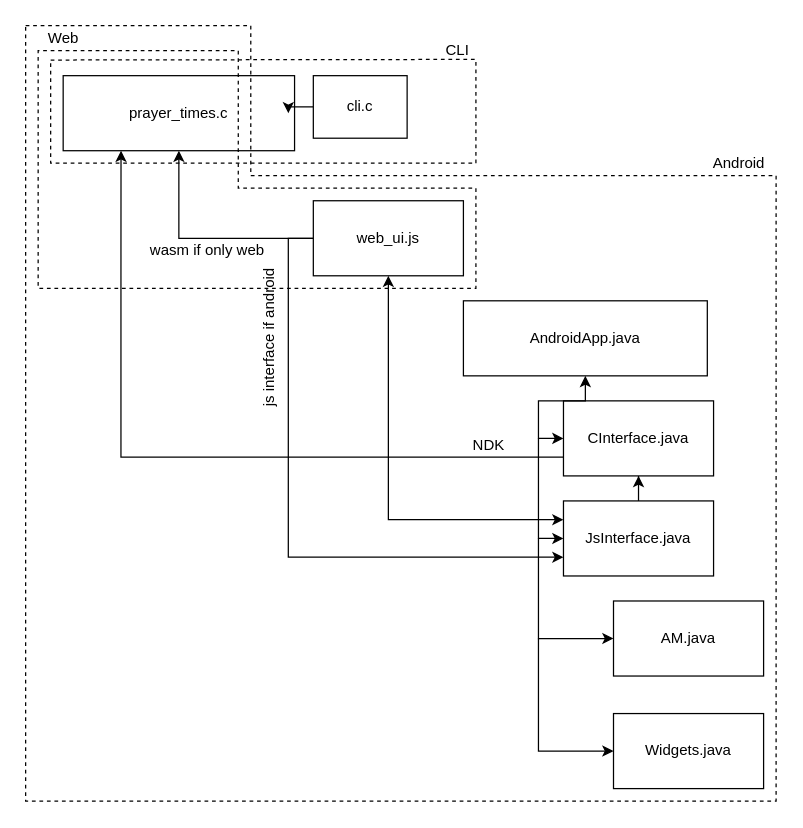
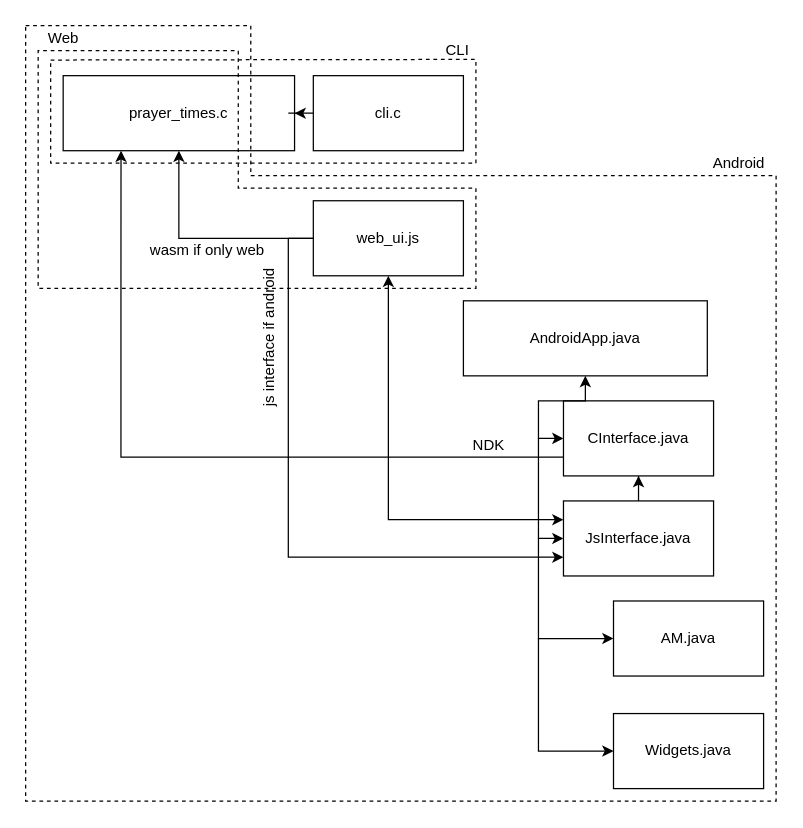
node "cli.c": size 94x63 -> 150x75
